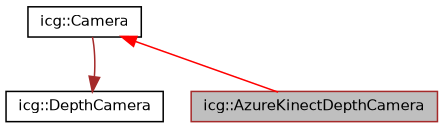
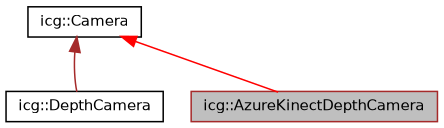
edge "icg::Camera" -> "icg::DepthCamera": reversed
